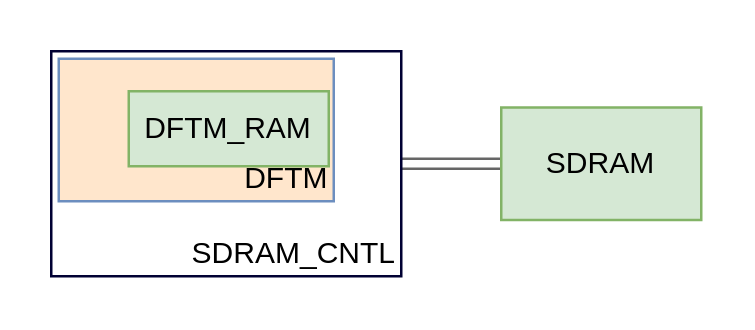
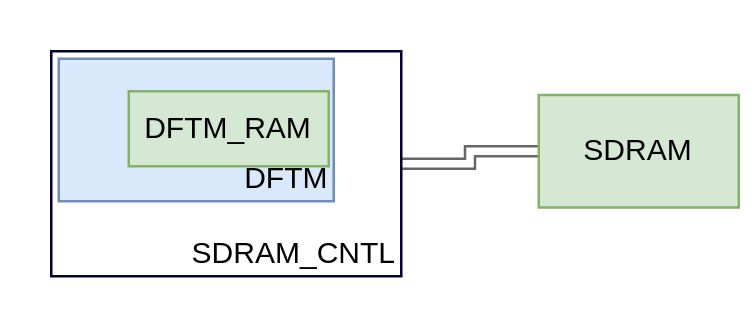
node "SDRAM": moved (601, 164) -> (639, 151)
node "DFTM": fillcolor #ffe6cc -> #dae8fc
